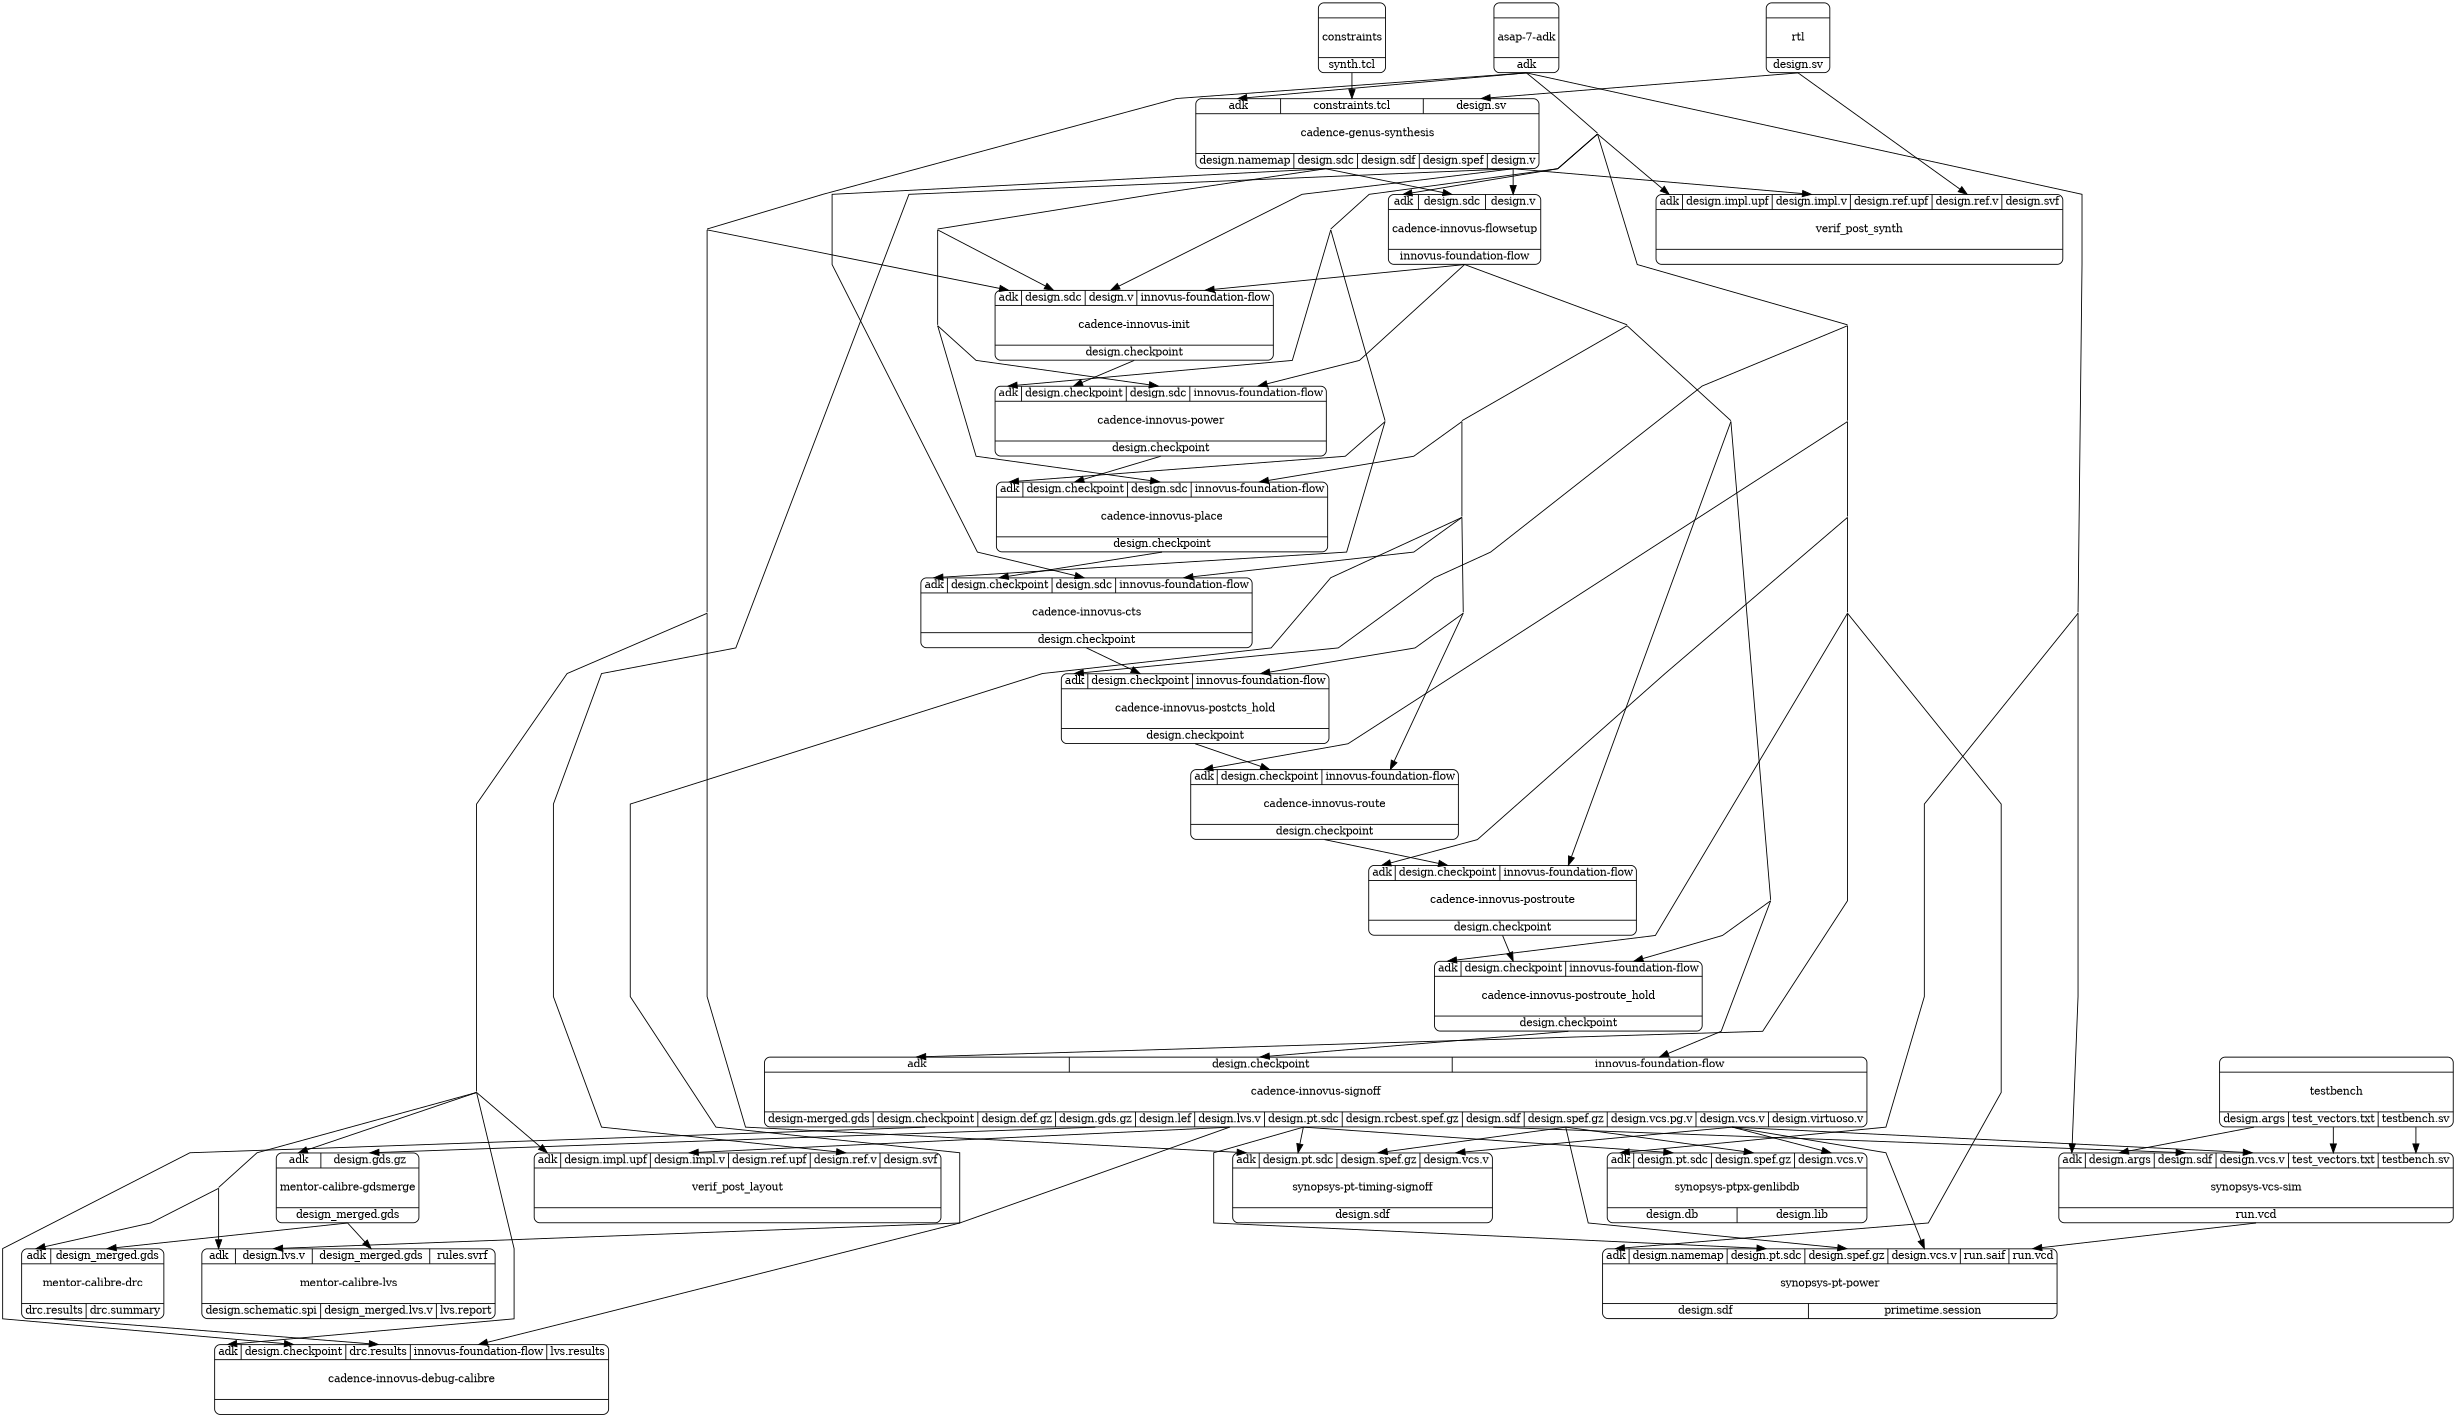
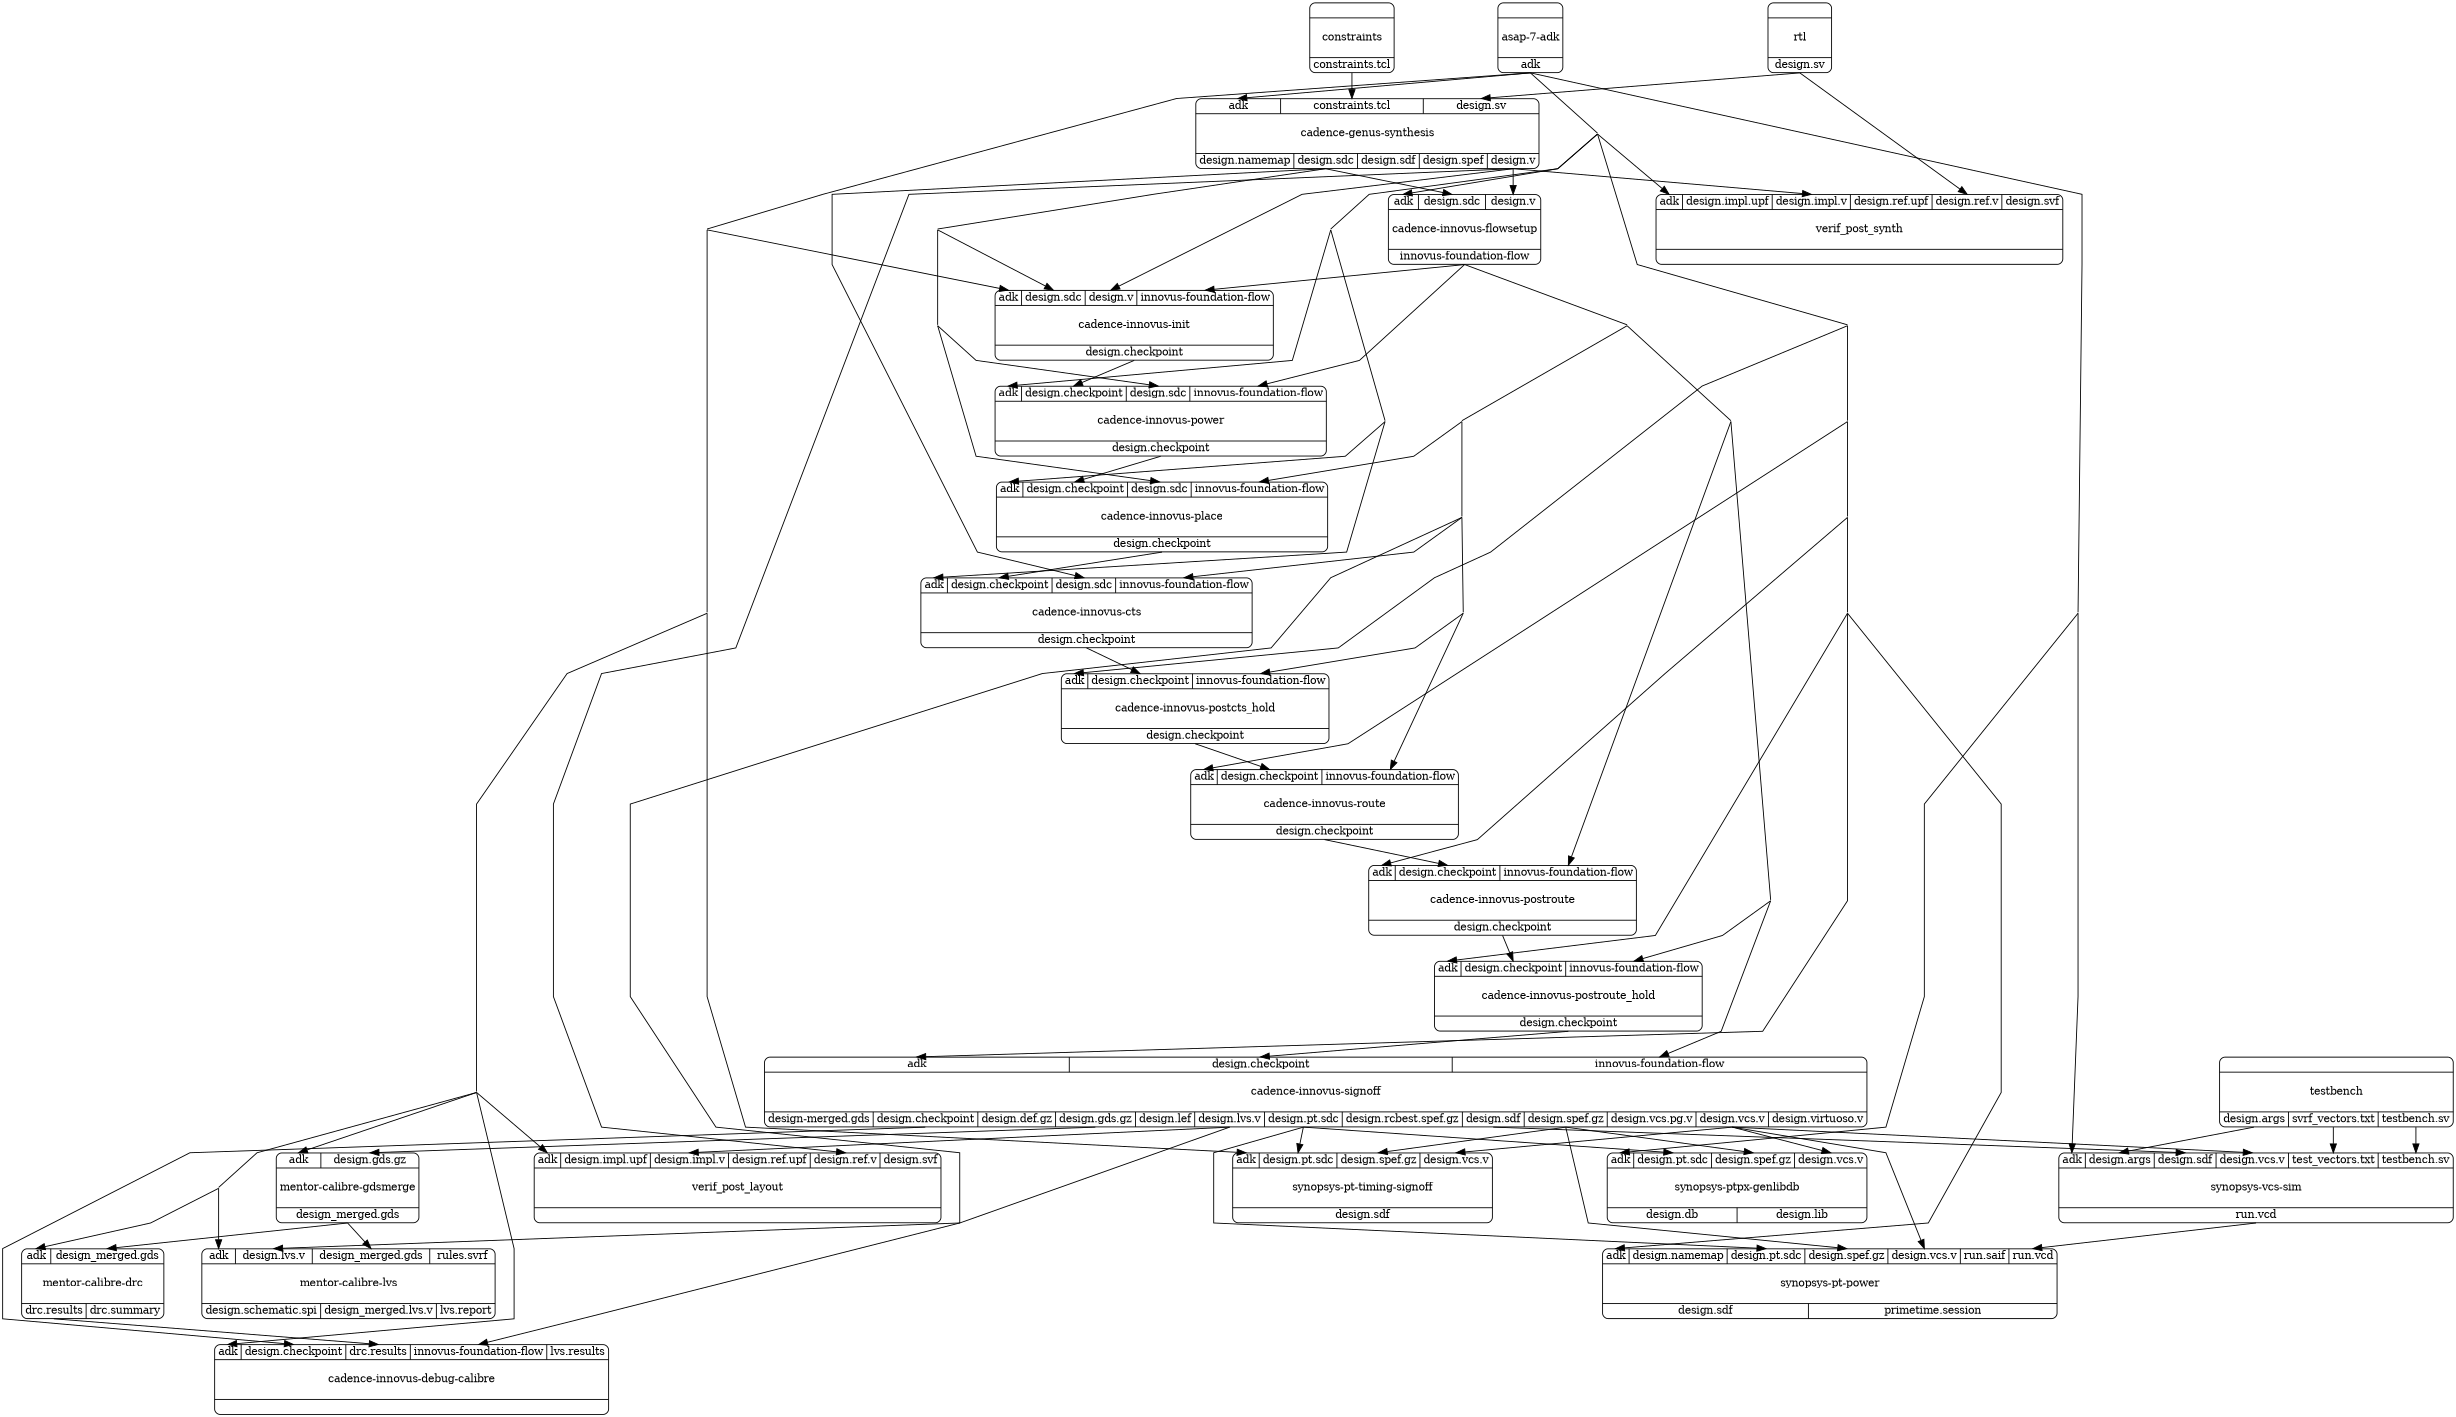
node "constraints": text "synth.tcl" -> "constraints.tcl"
node "testbench": text "test_vectors.txt" -> "svrf_vectors.txt"
